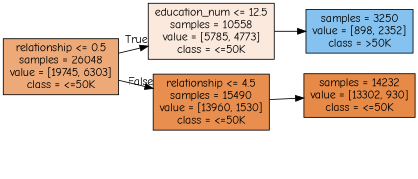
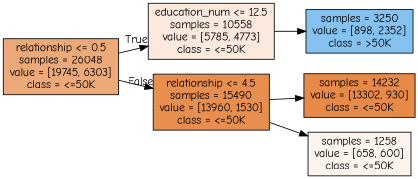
node "samples = 1258 value = [658, 600] class = <=50K": added
